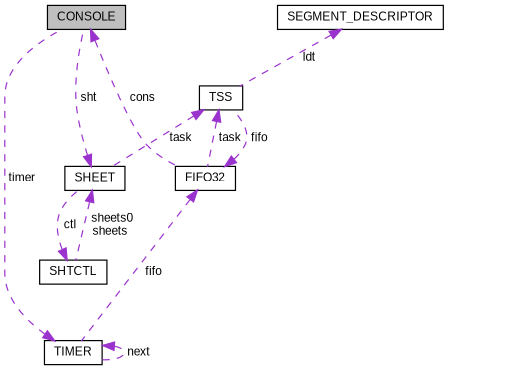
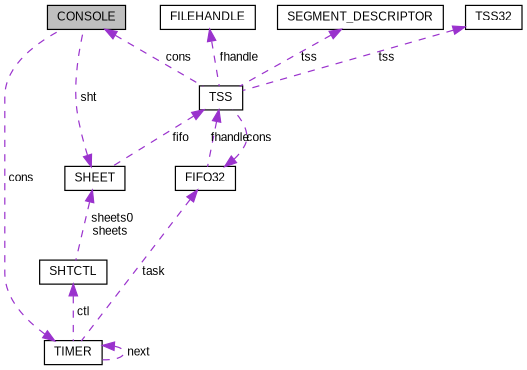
node "FILEHANDLE": added
node "TSS32": added
edge "TSS" -> "SEGMENT_DESCRIPTOR": label " ldt" -> " tss"
edge "FIFO32" -> "CONSOLE": now "TSS" -> "CONSOLE"
edge "SHEET" -> "TSS": label " task" -> " fifo"
edge "FIFO32" -> "TSS": label " task" -> " fhandle"
edge "TSS" -> "FIFO32": label " fifo" -> " cons"
edge "CONSOLE" -> "TIMER": label " timer" -> " cons"
edge "SHEET" -> "SHTCTL": now "TIMER" -> "SHTCTL"
edge "TIMER" -> "FIFO32": label " fifo" -> " task"
